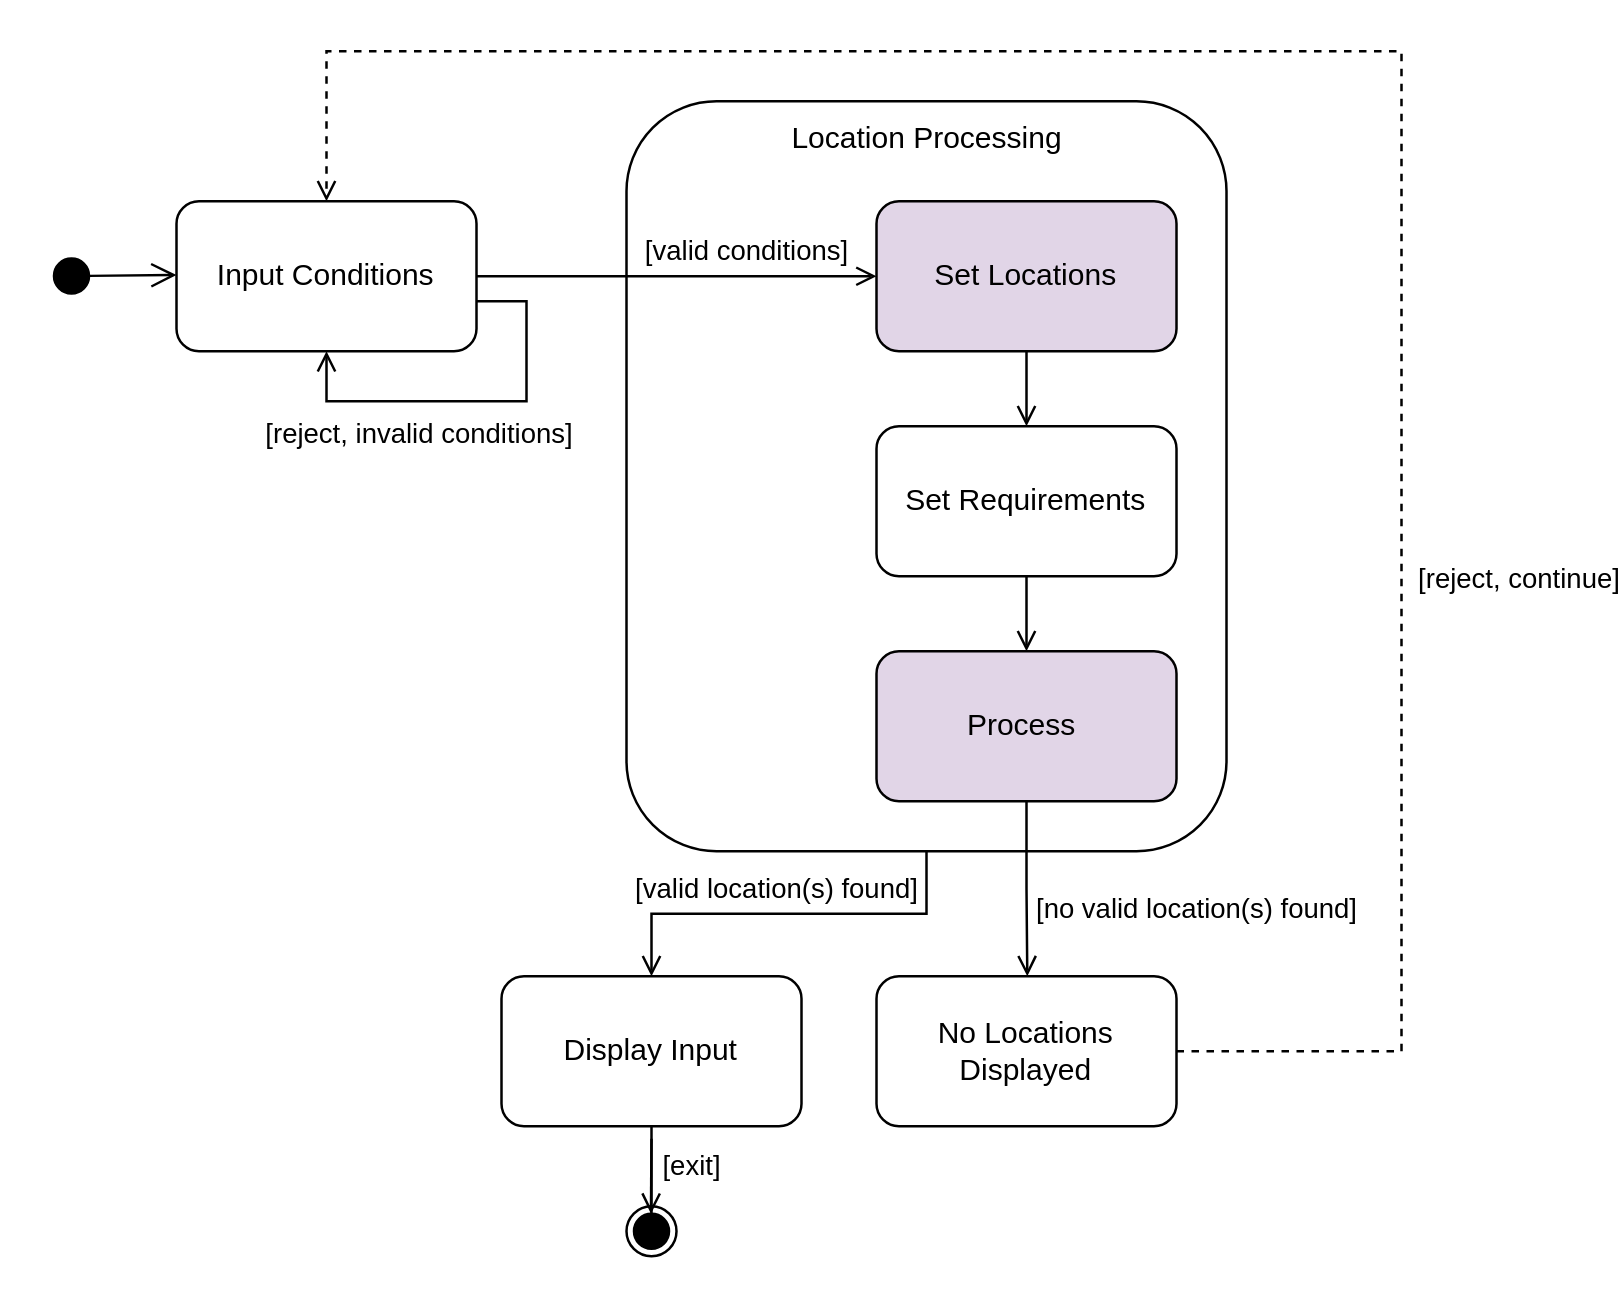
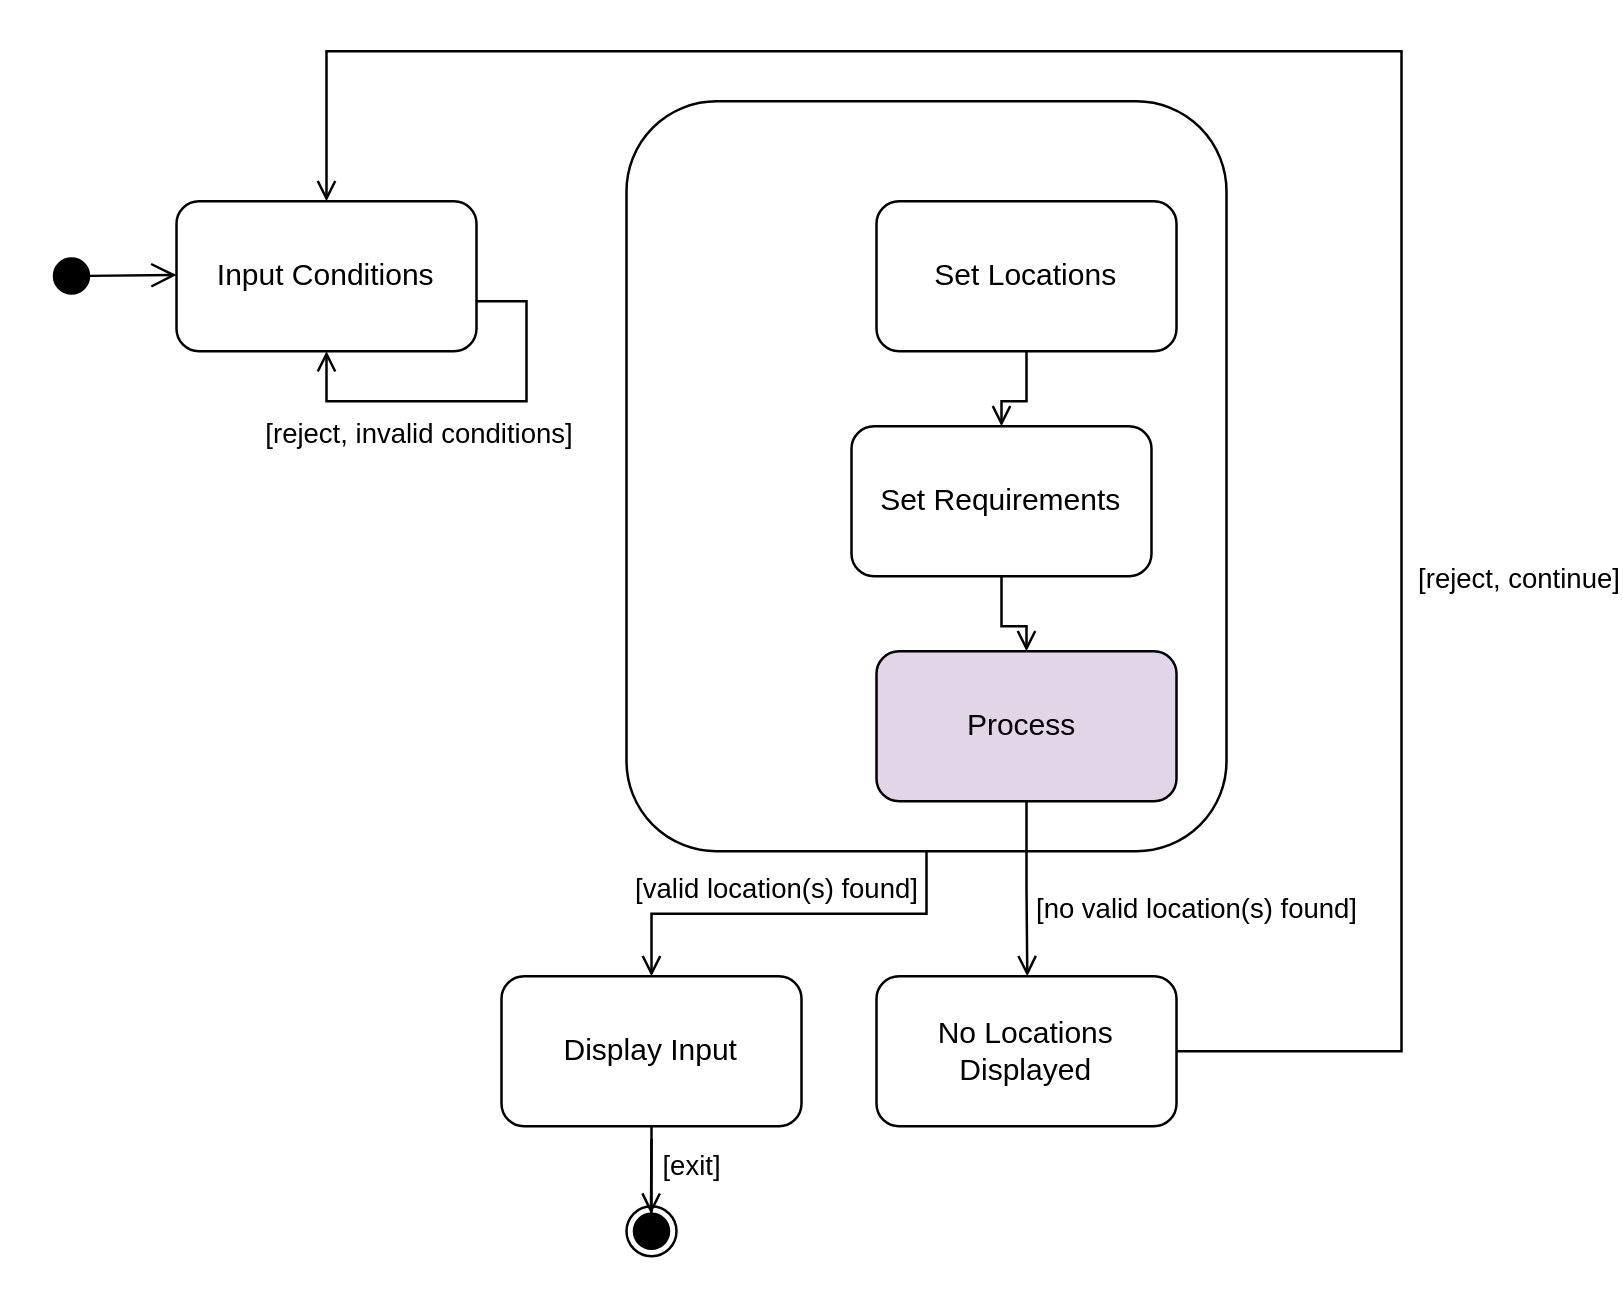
edge "No Locations Displayed" -> "Input Conditions": style dashed -> solid
node "Location Processing": removed
edge "Input Conditions" -> "Set Locations": removed, label "[valid conditions]"
node "Set Locations": fillcolor #e1d5e7 -> #ffffff
node "Set Requirements": moved (1026, 501) -> (1001, 501)
